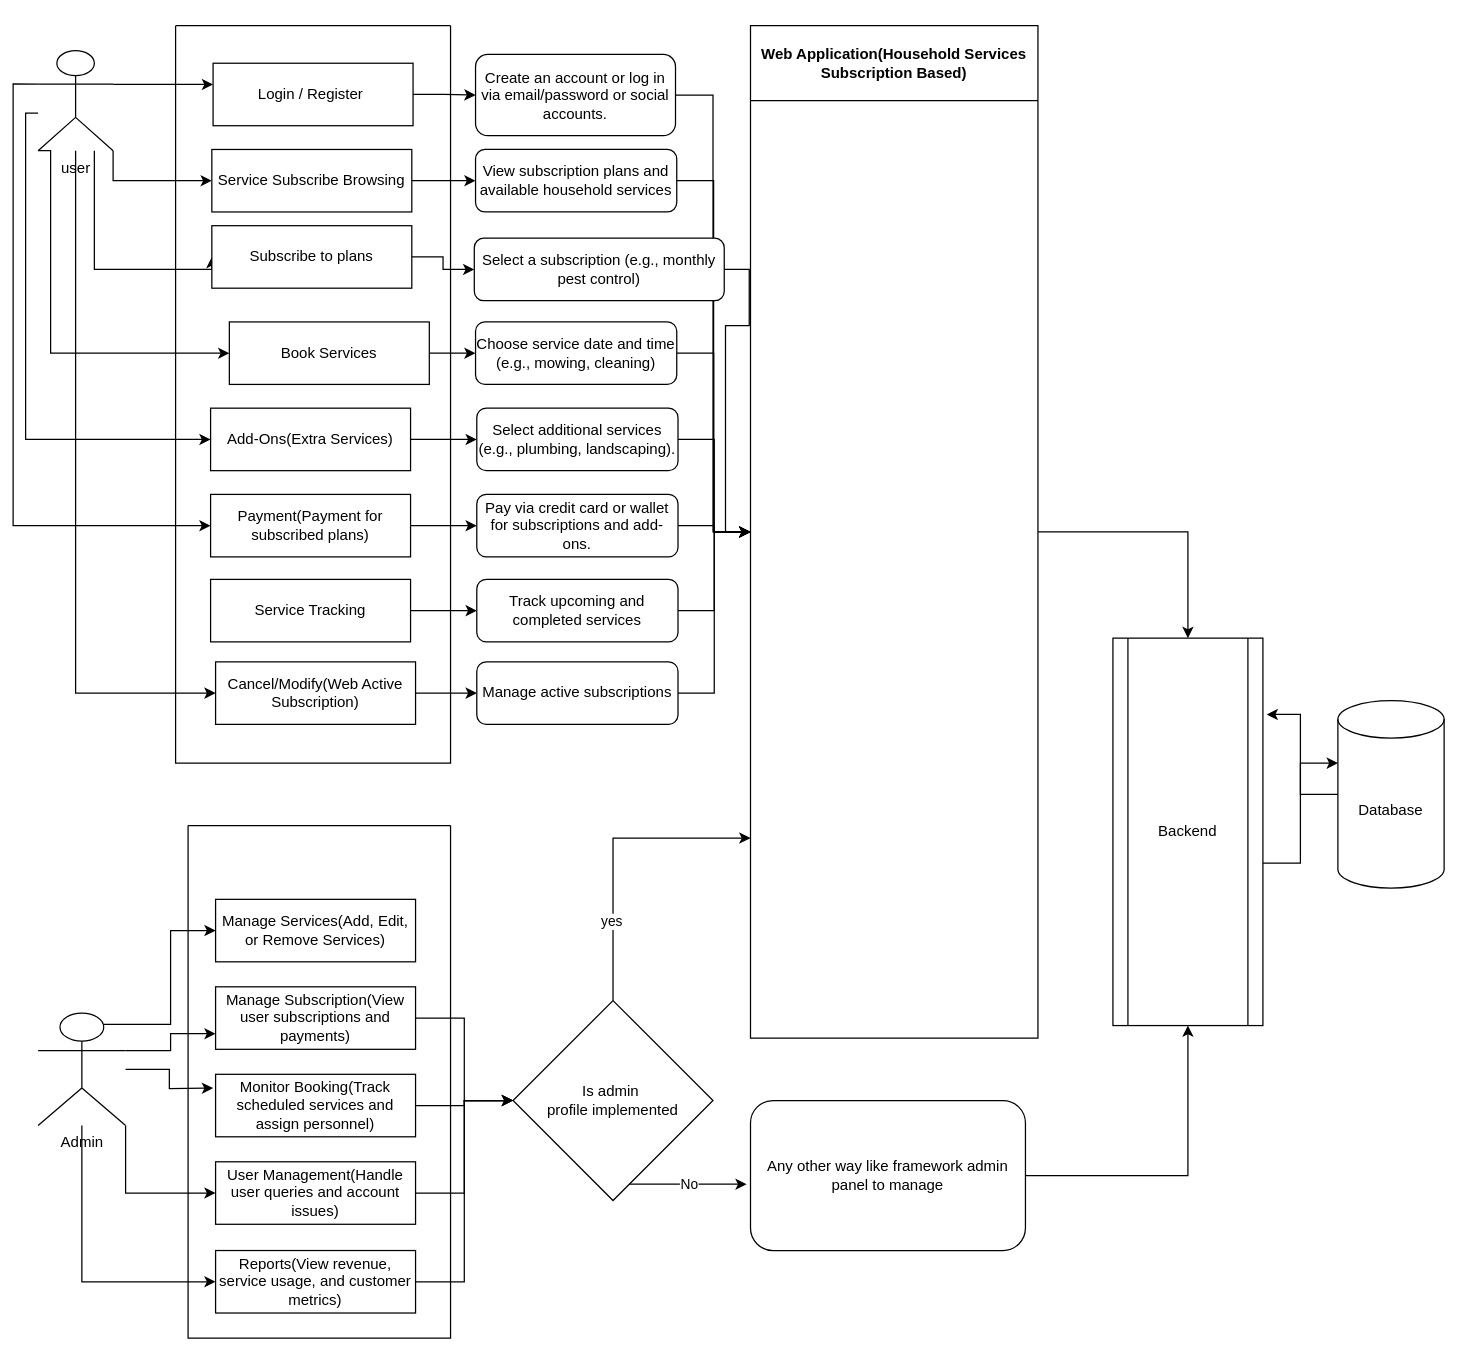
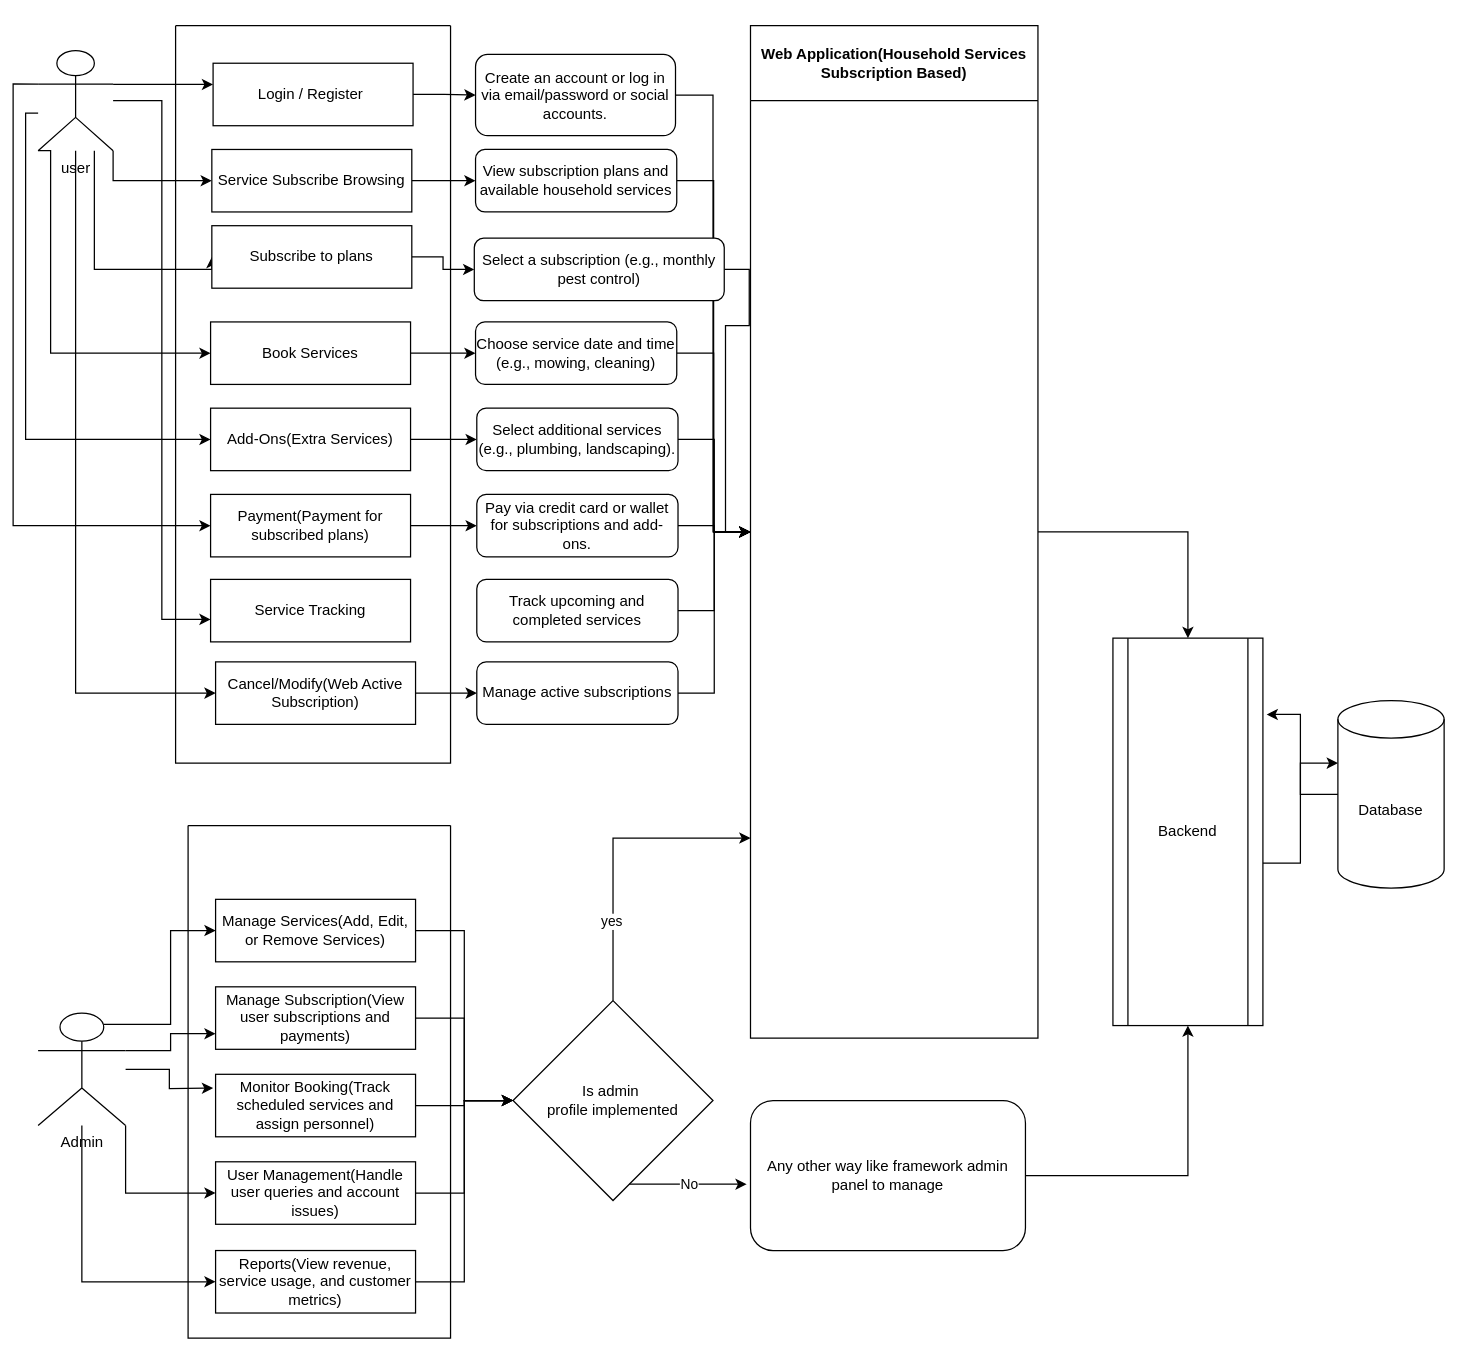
node "Book Services": moved (329, 353) -> (311, 353)
edge "user" -> "Service Tracking": added
edge "Service Tracking" -> "Track upcoming and completed services": removed
edge "Manage Services(Add, Edit, or Remove Services)" -> "Is admin profile implemented": added
